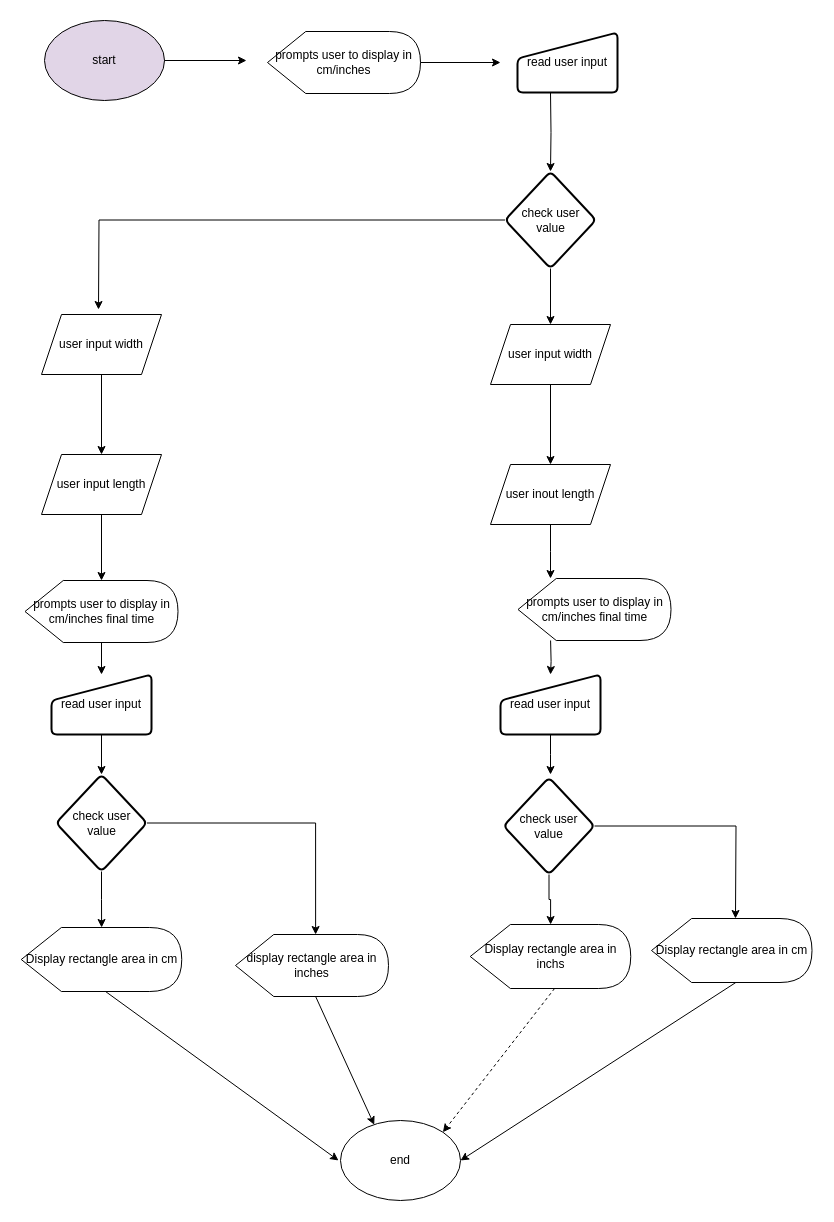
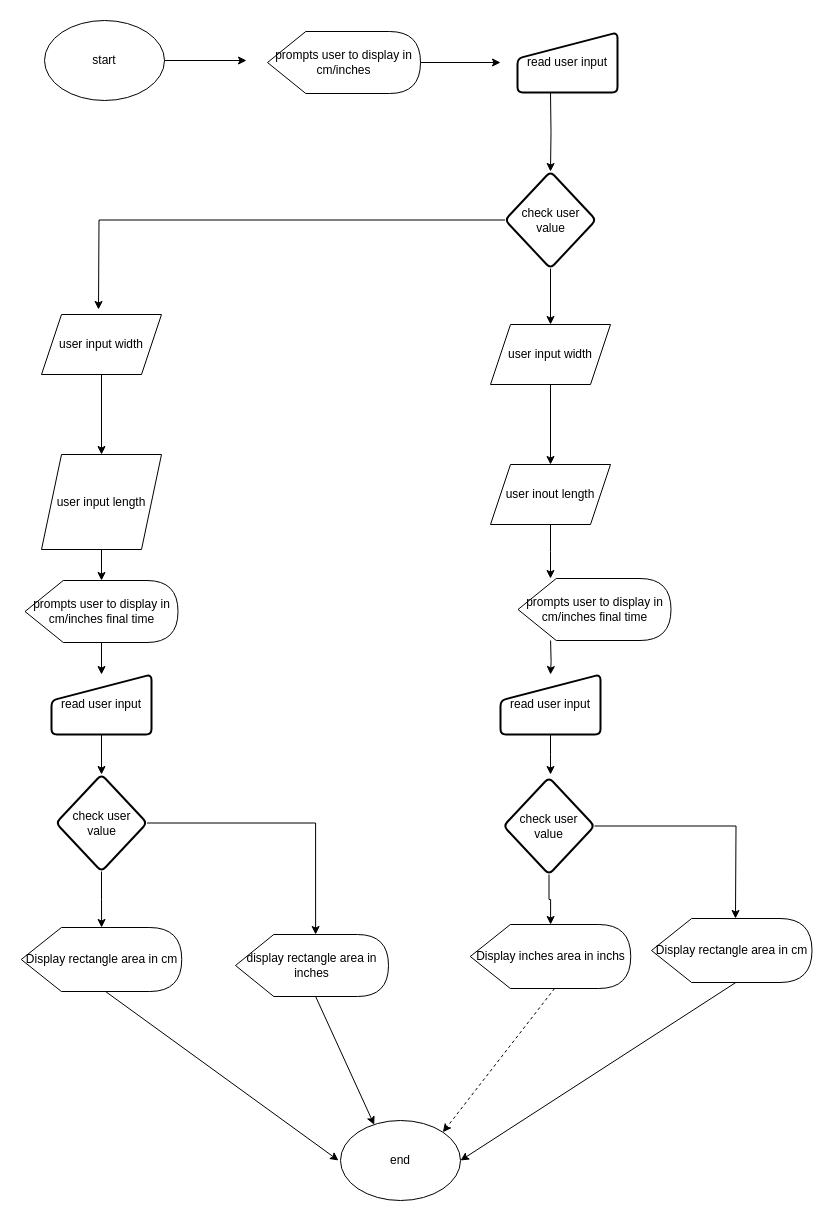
node "start": fillcolor #e1d5e7 -> #ffffff
node "user input length": size 120x60 -> 120x95
node "Display rectangle area in inchs": label "Display rectangle area in inchs" -> "Display inches area in inchs"
